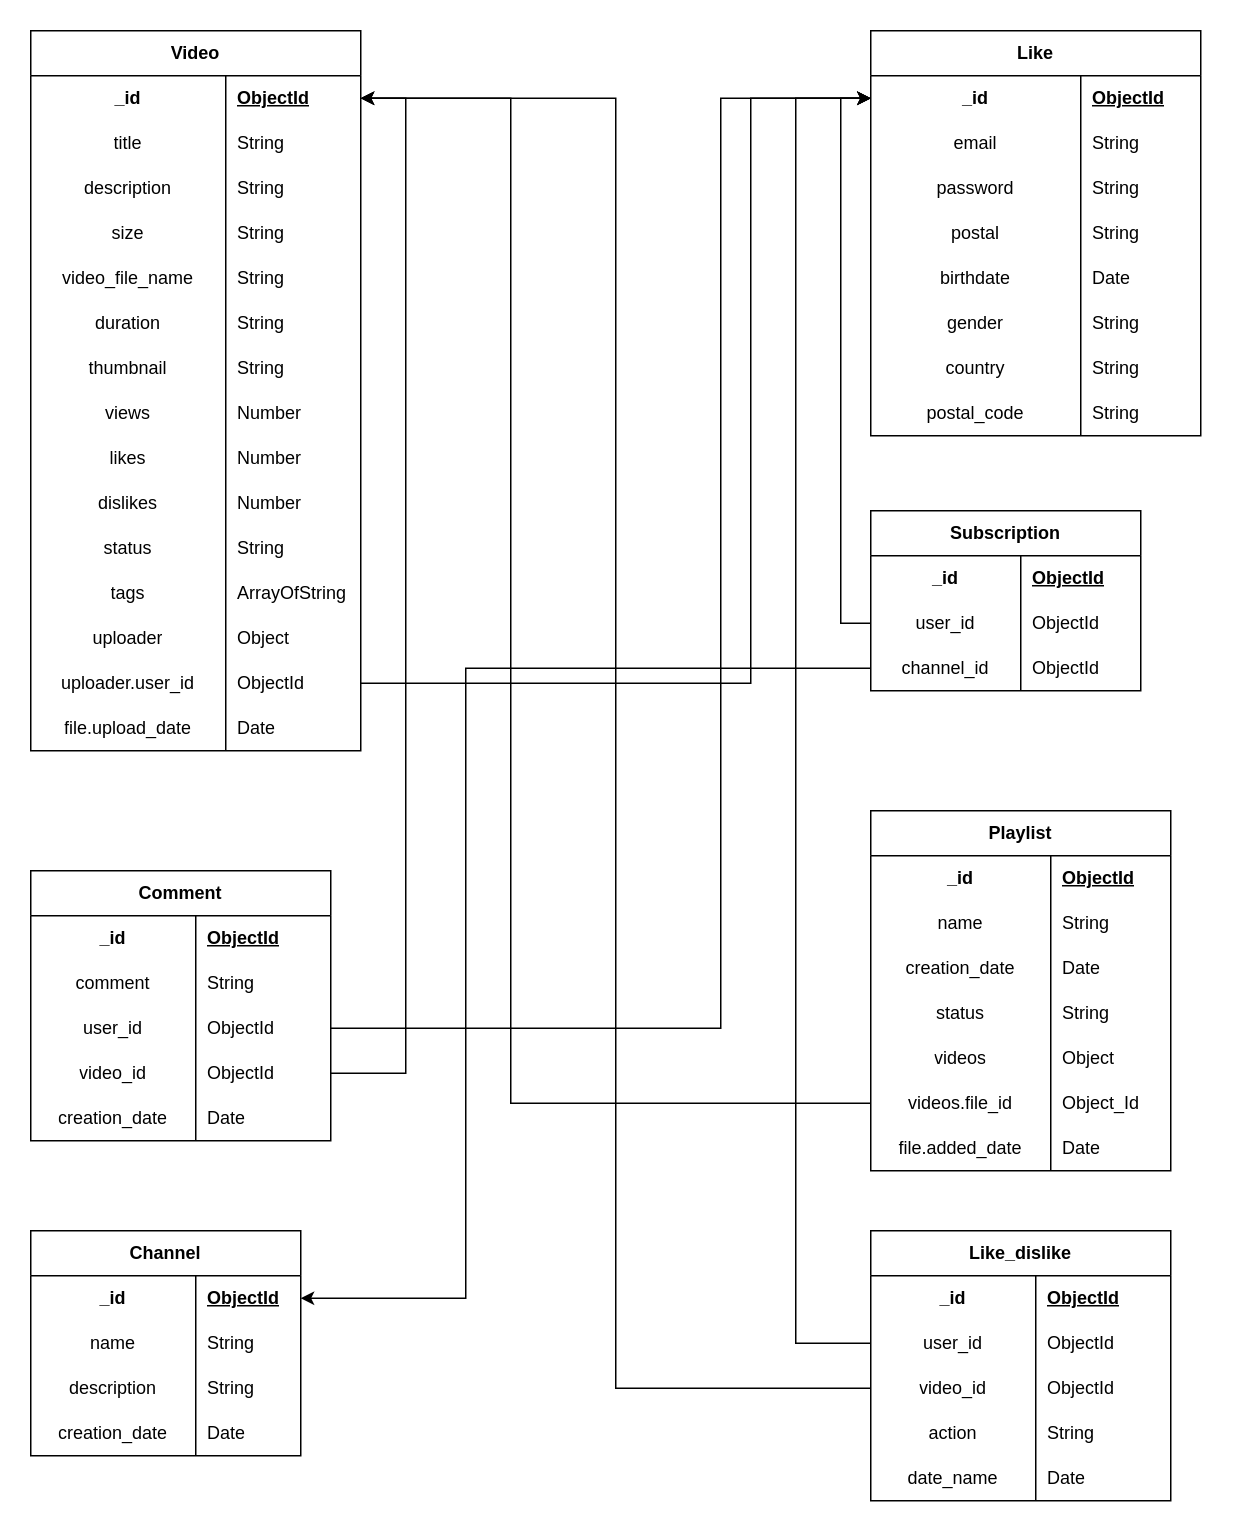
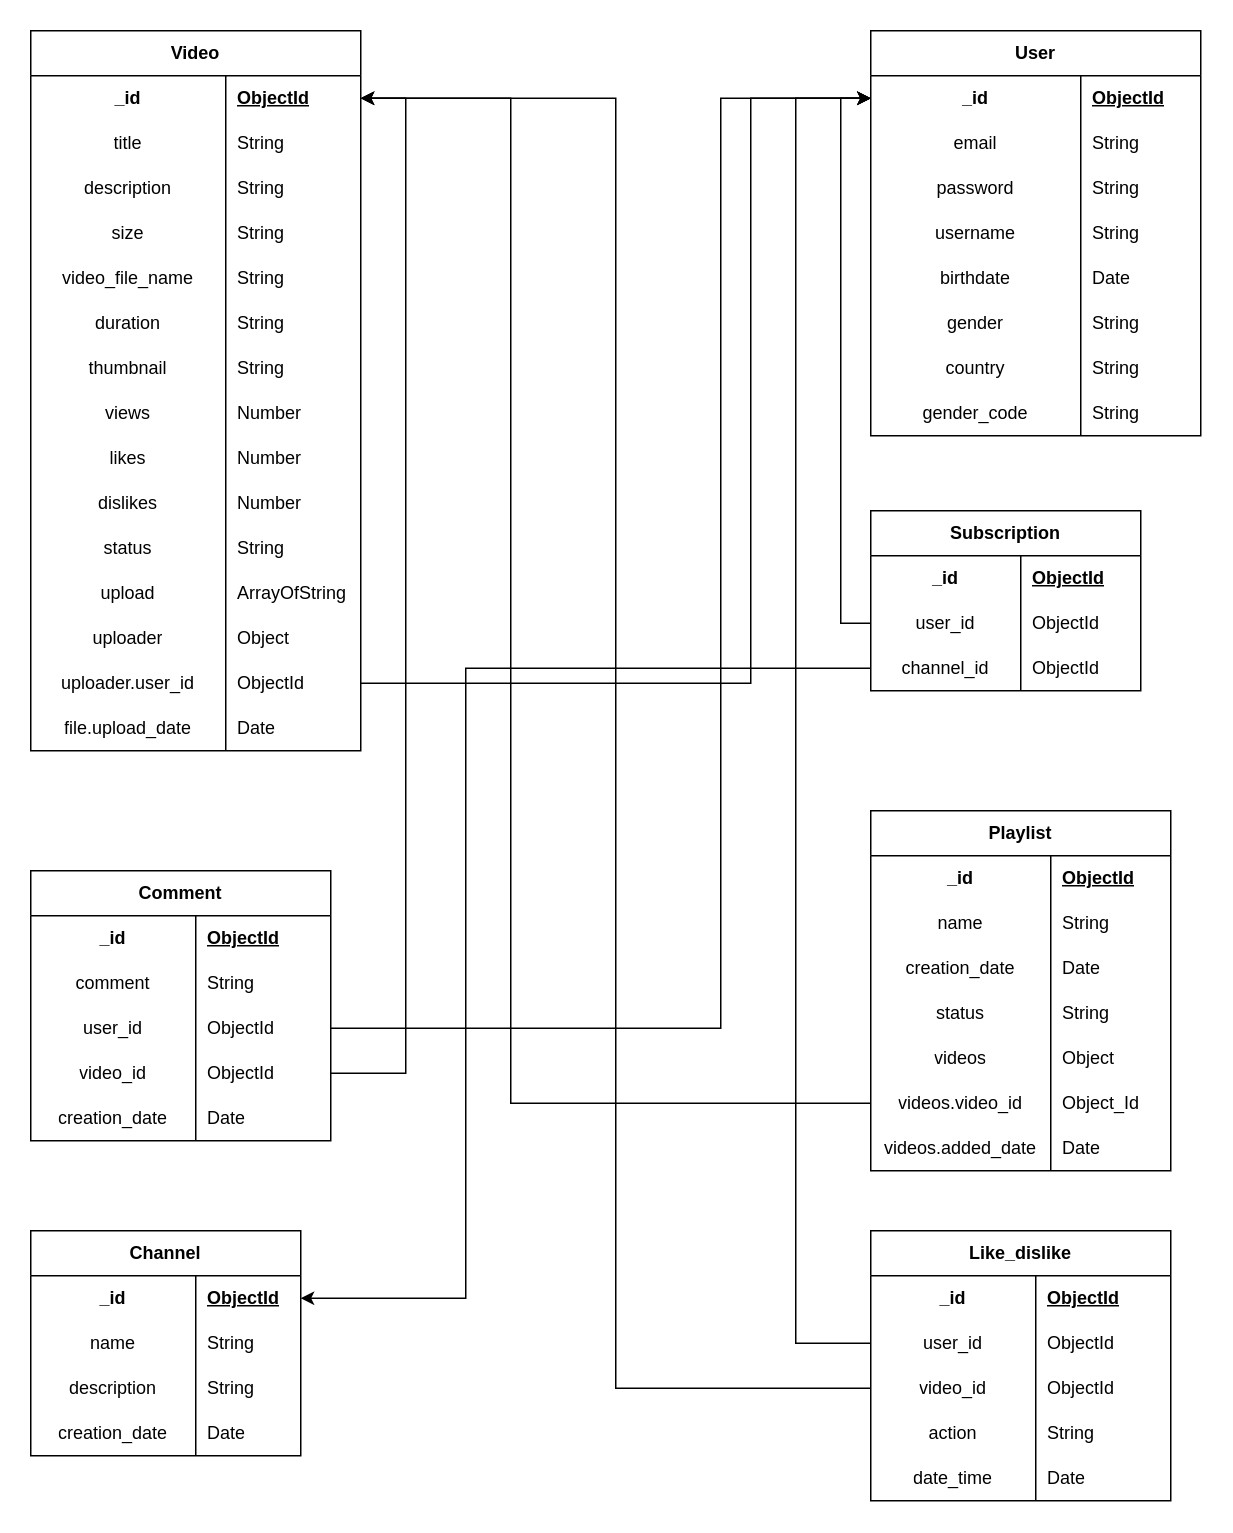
node "Like": label "Like" -> "User"
node "postal": label "postal" -> "username"
node "postal_code": label "postal_code" -> "gender_code"
node "tags": label "tags" -> "upload"
node "videos.file_id": label "videos.file_id" -> "videos.video_id"
node "file.added_date": label "file.added_date" -> "videos.added_date"
node "date_name": label "date_name" -> "date_time"
